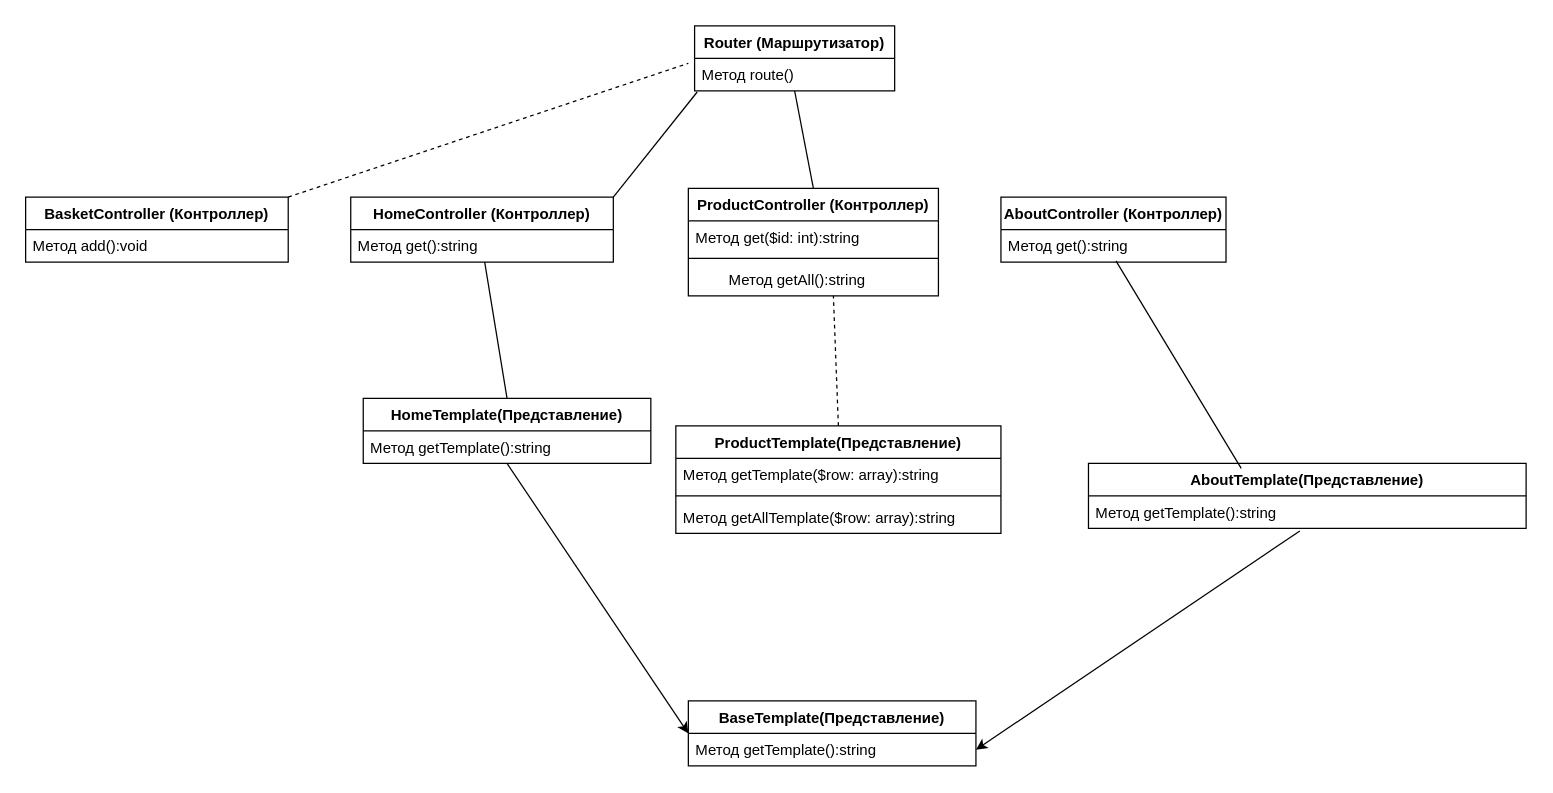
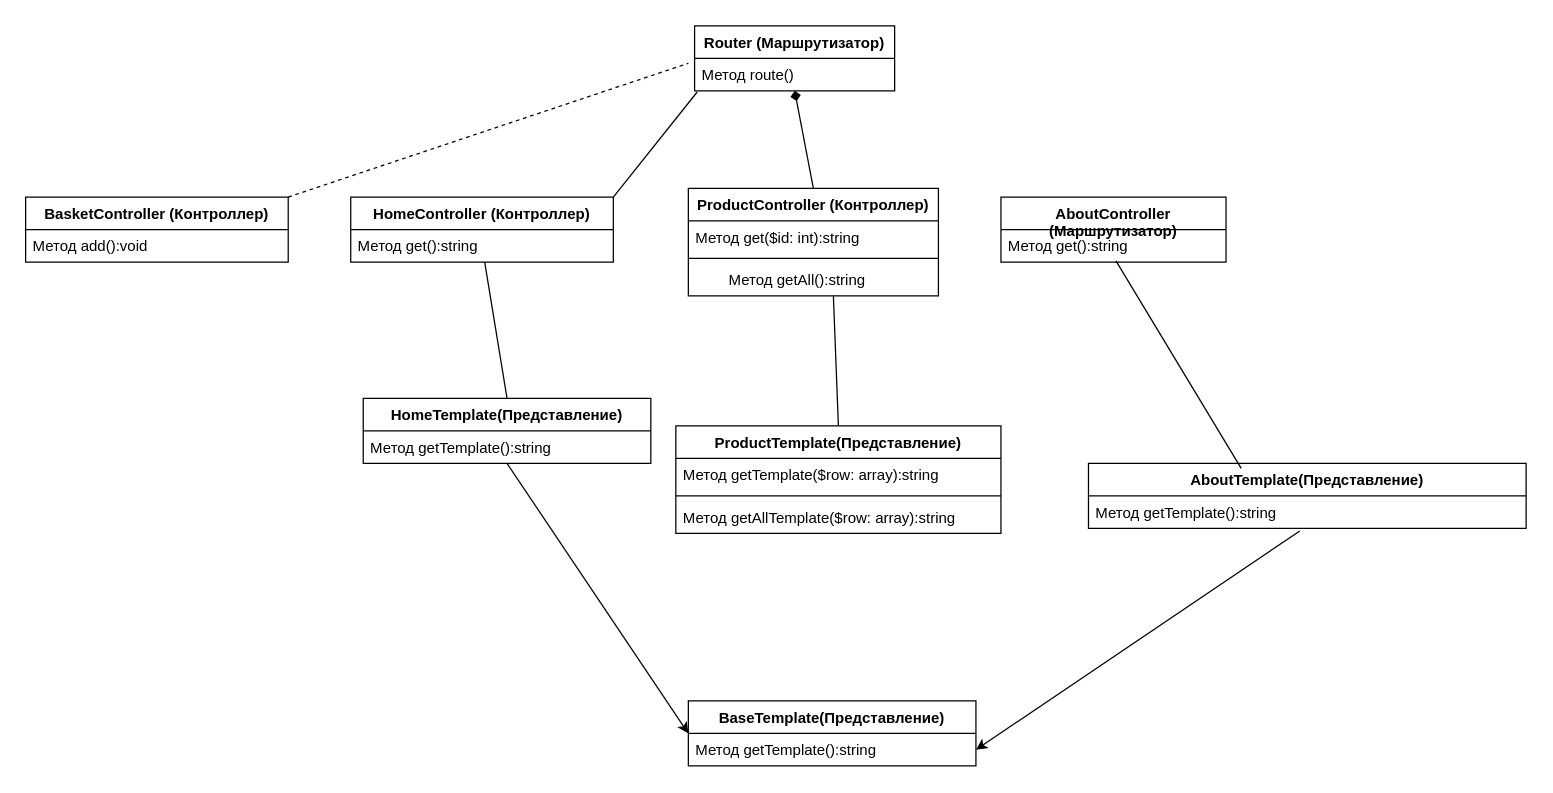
edge "Router (Маршрутизатор)" -- "ProductController (Контроллер)": arrowhead none -> diamond
node "AboutController (Контроллер)": label "AboutController (Контроллер)" -> "AboutController (Маршрутизатор)"
edge "Метод getAll():string" -- "ProductTemplate(Представление)": style dashed -> solid
